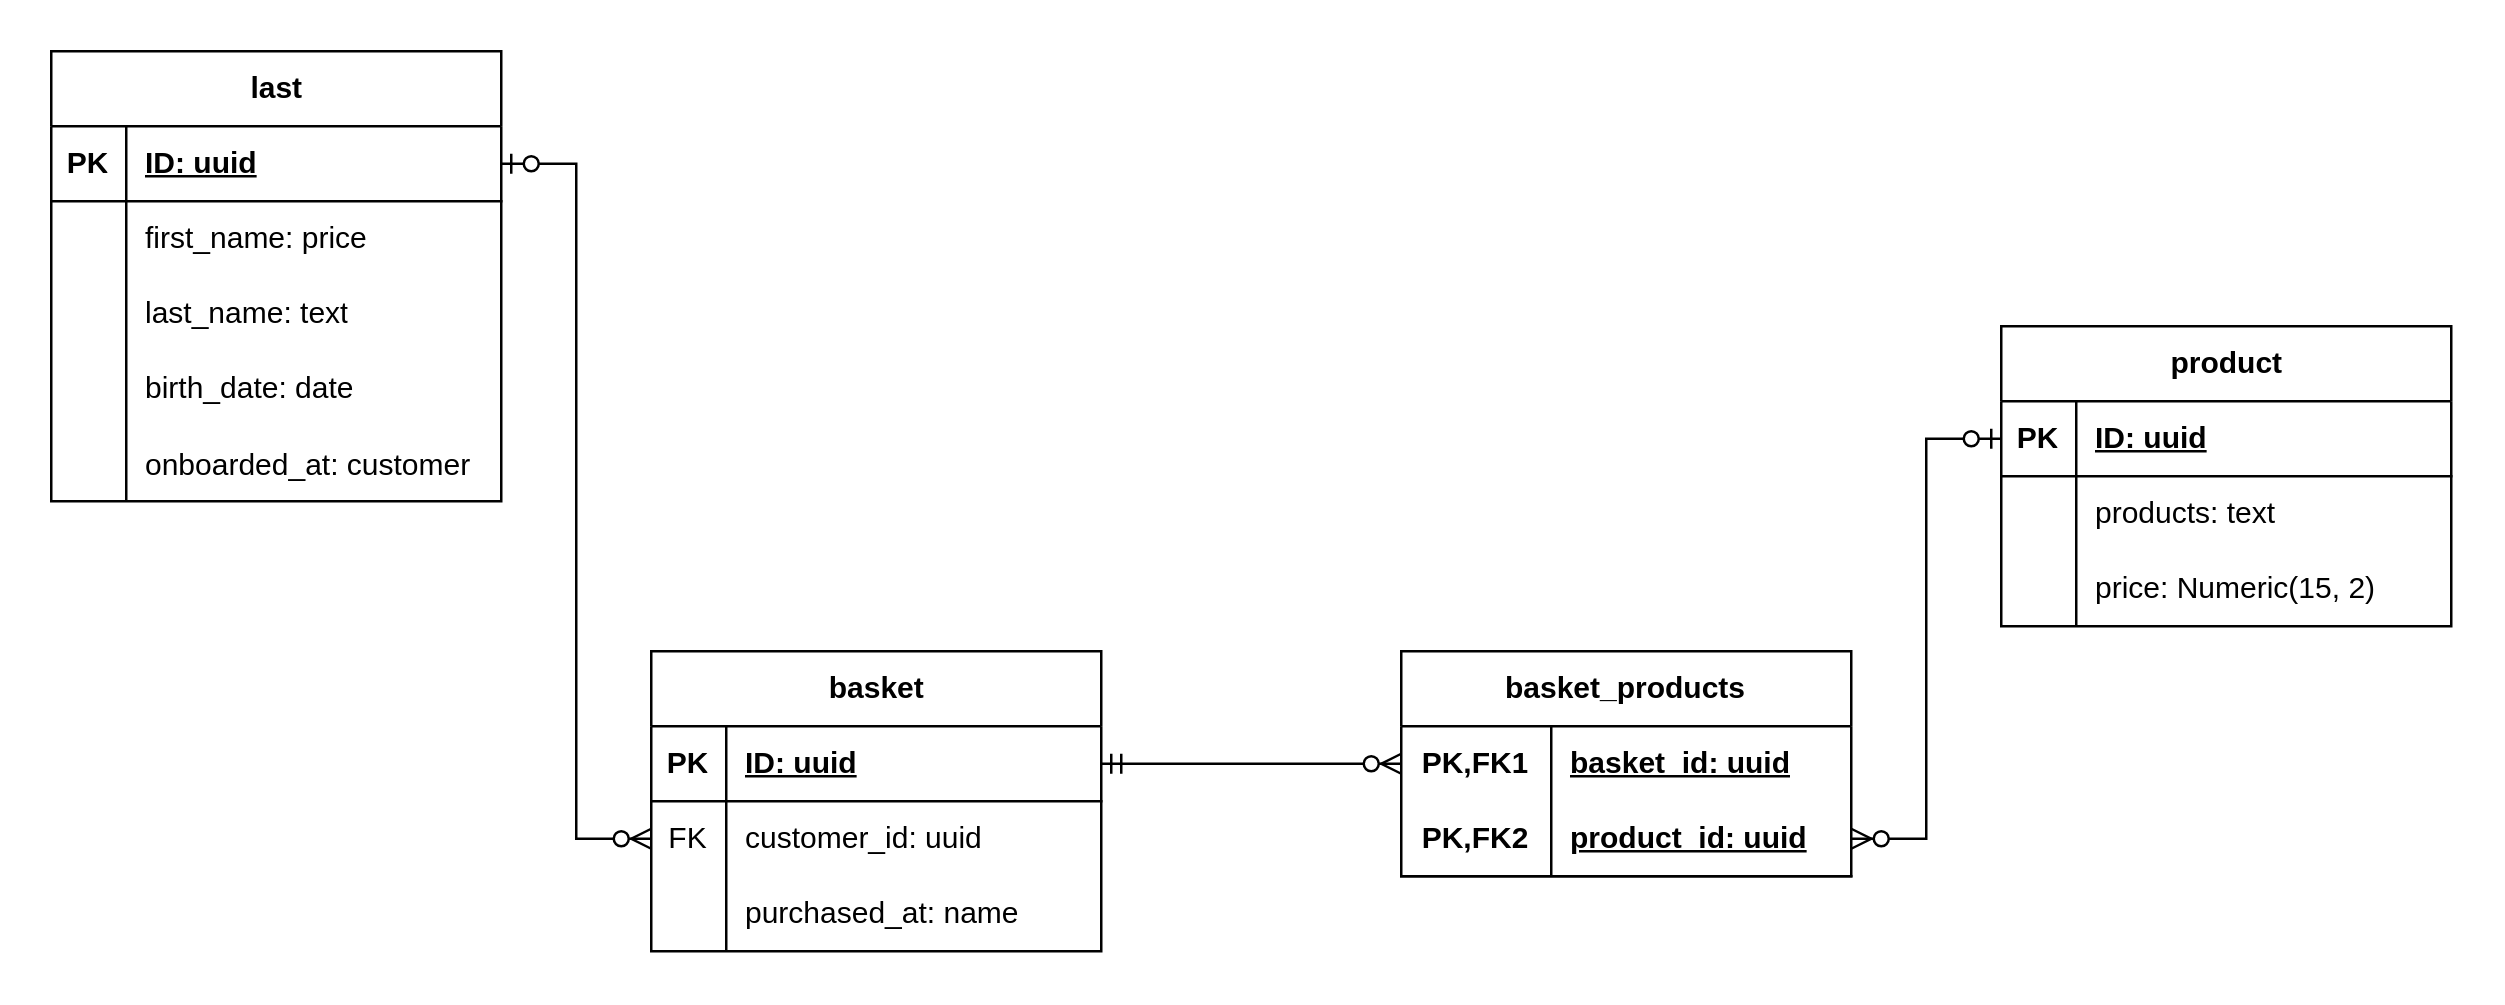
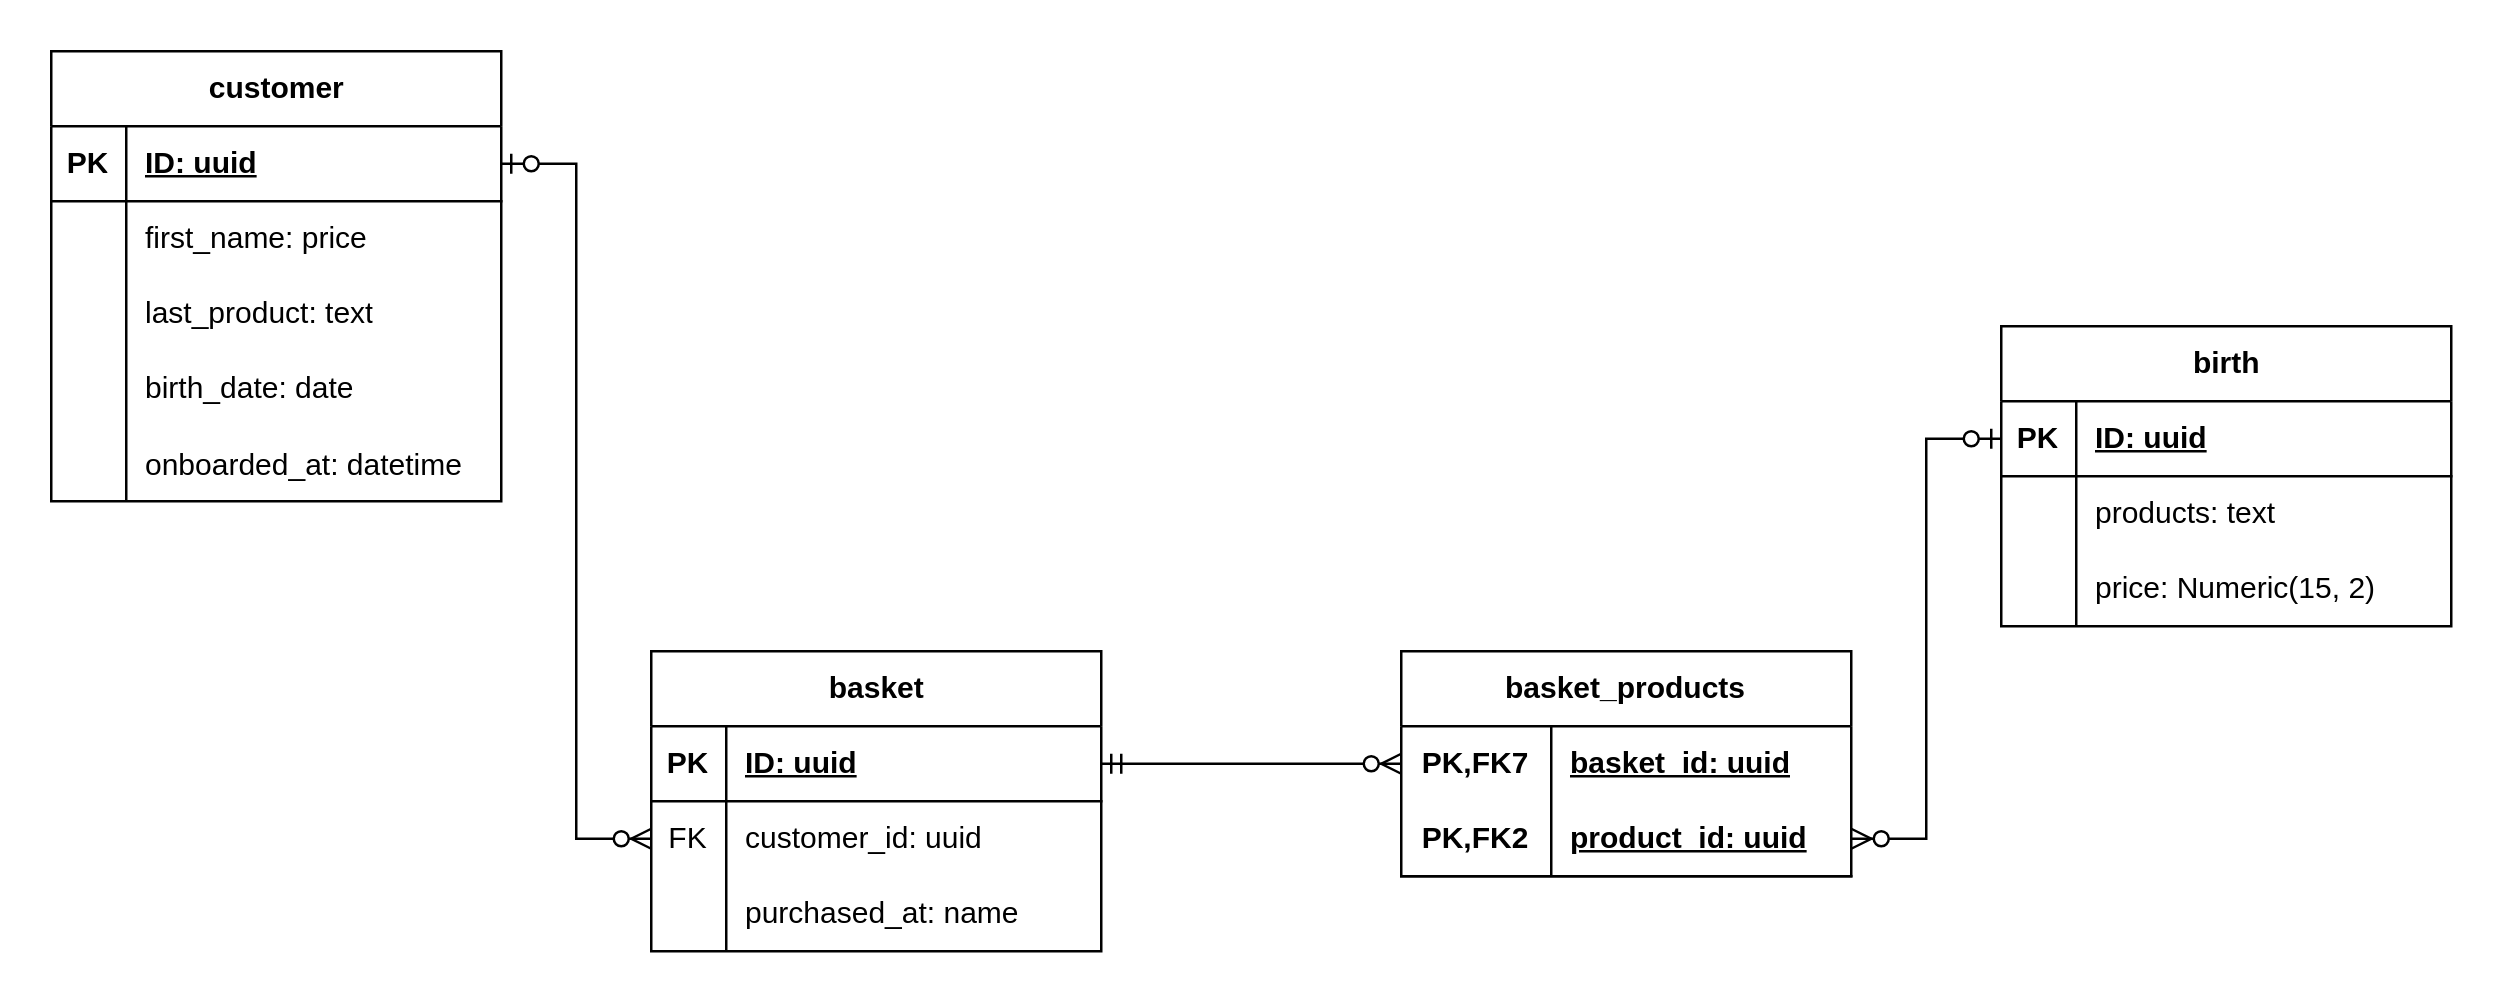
node "last": label "last" -> "customer"
node "last_name: text": label "last_name: text" -> "last_product: text"
node "product": label "product" -> "birth"
node "onboarded_at: customer": label "onboarded_at: customer" -> "onboarded_at: datetime"
node "PK,FK1": label "PK,FK1" -> "PK,FK7"
